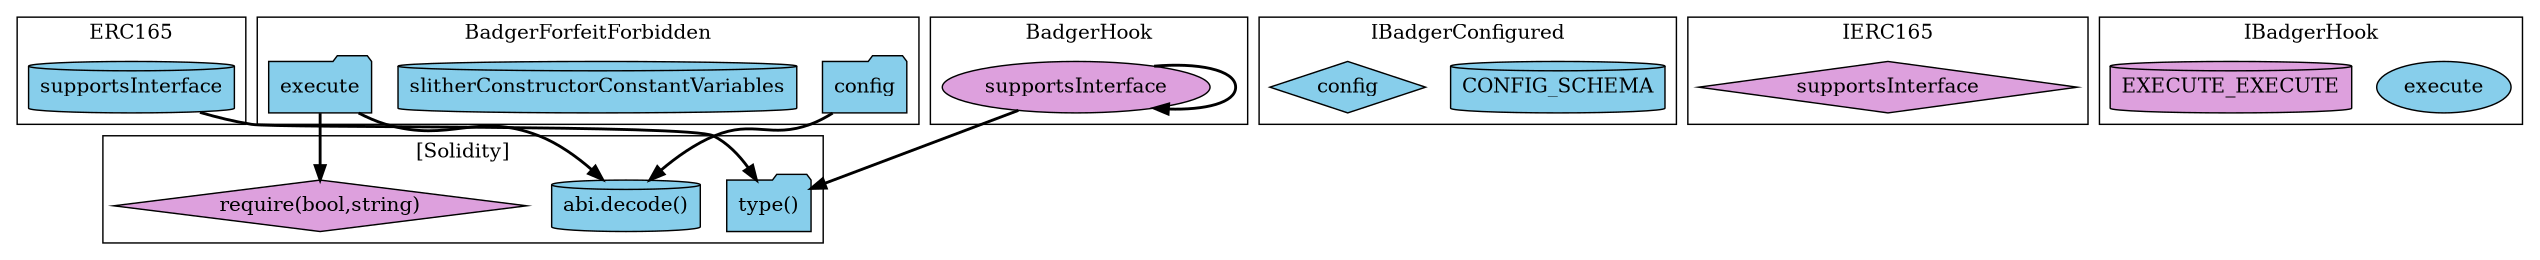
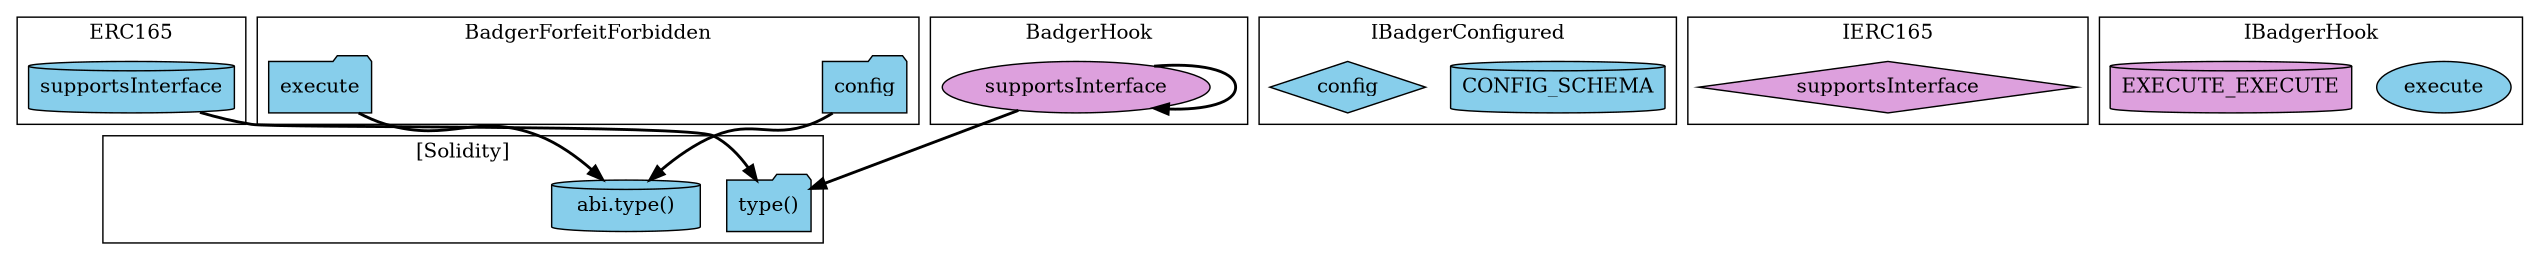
node "slitherConstructorConstantVariables": removed
node "require(bool,string)": removed
node "abi.decode()": label "abi.decode()" -> "abi.type()"
